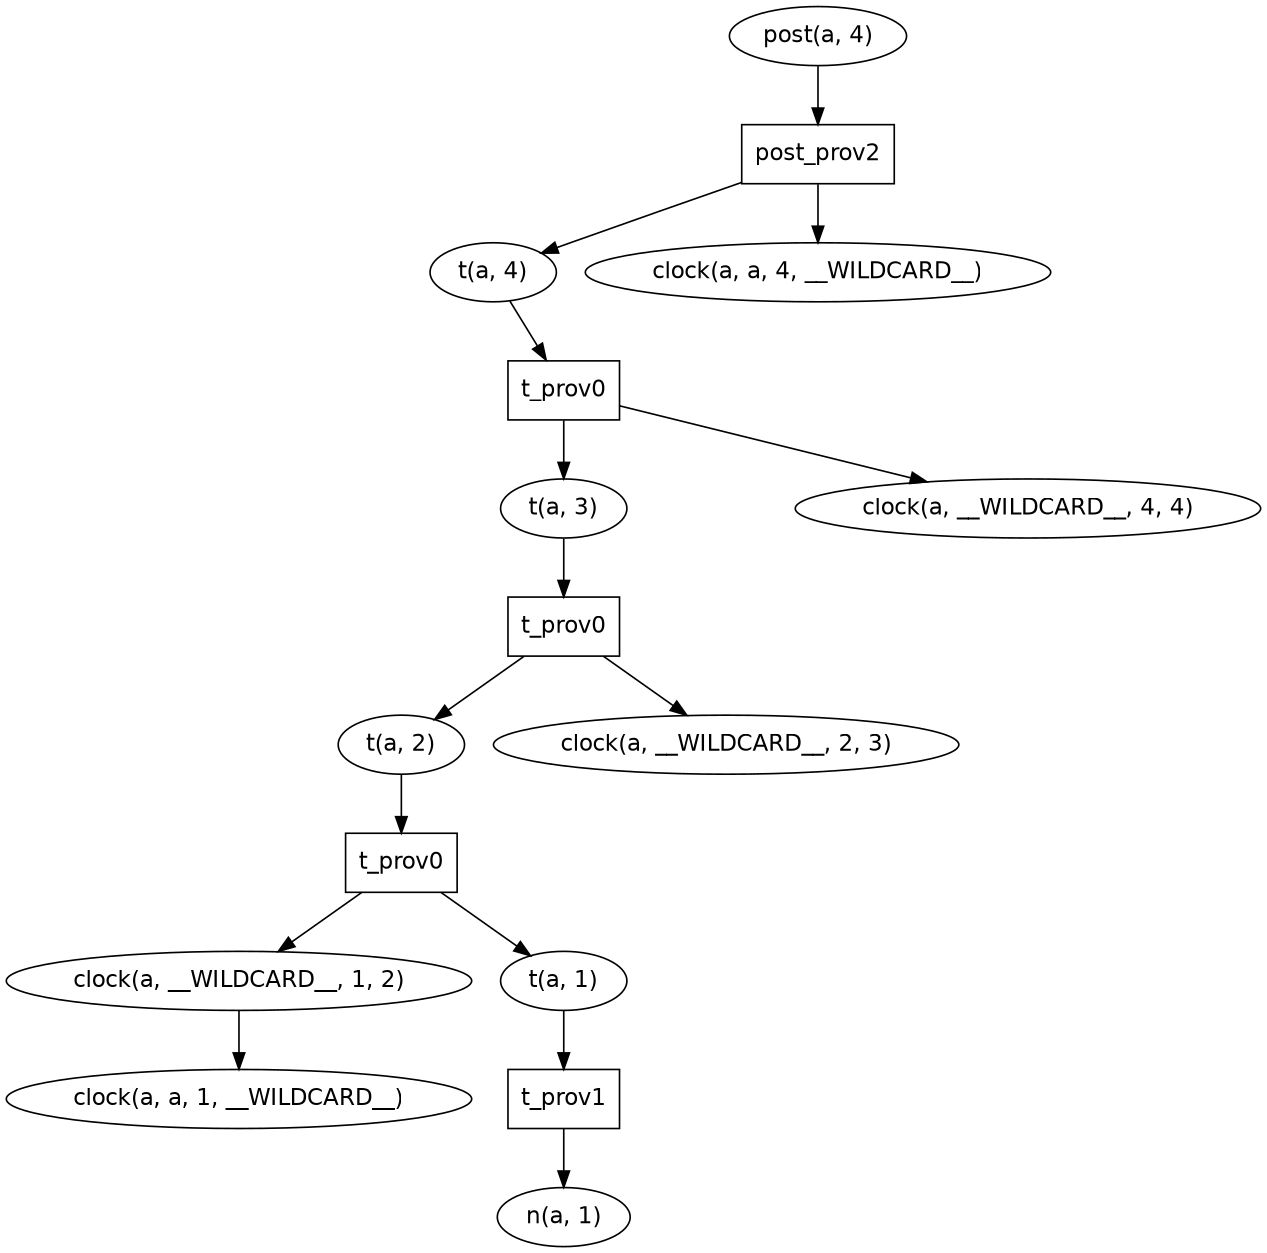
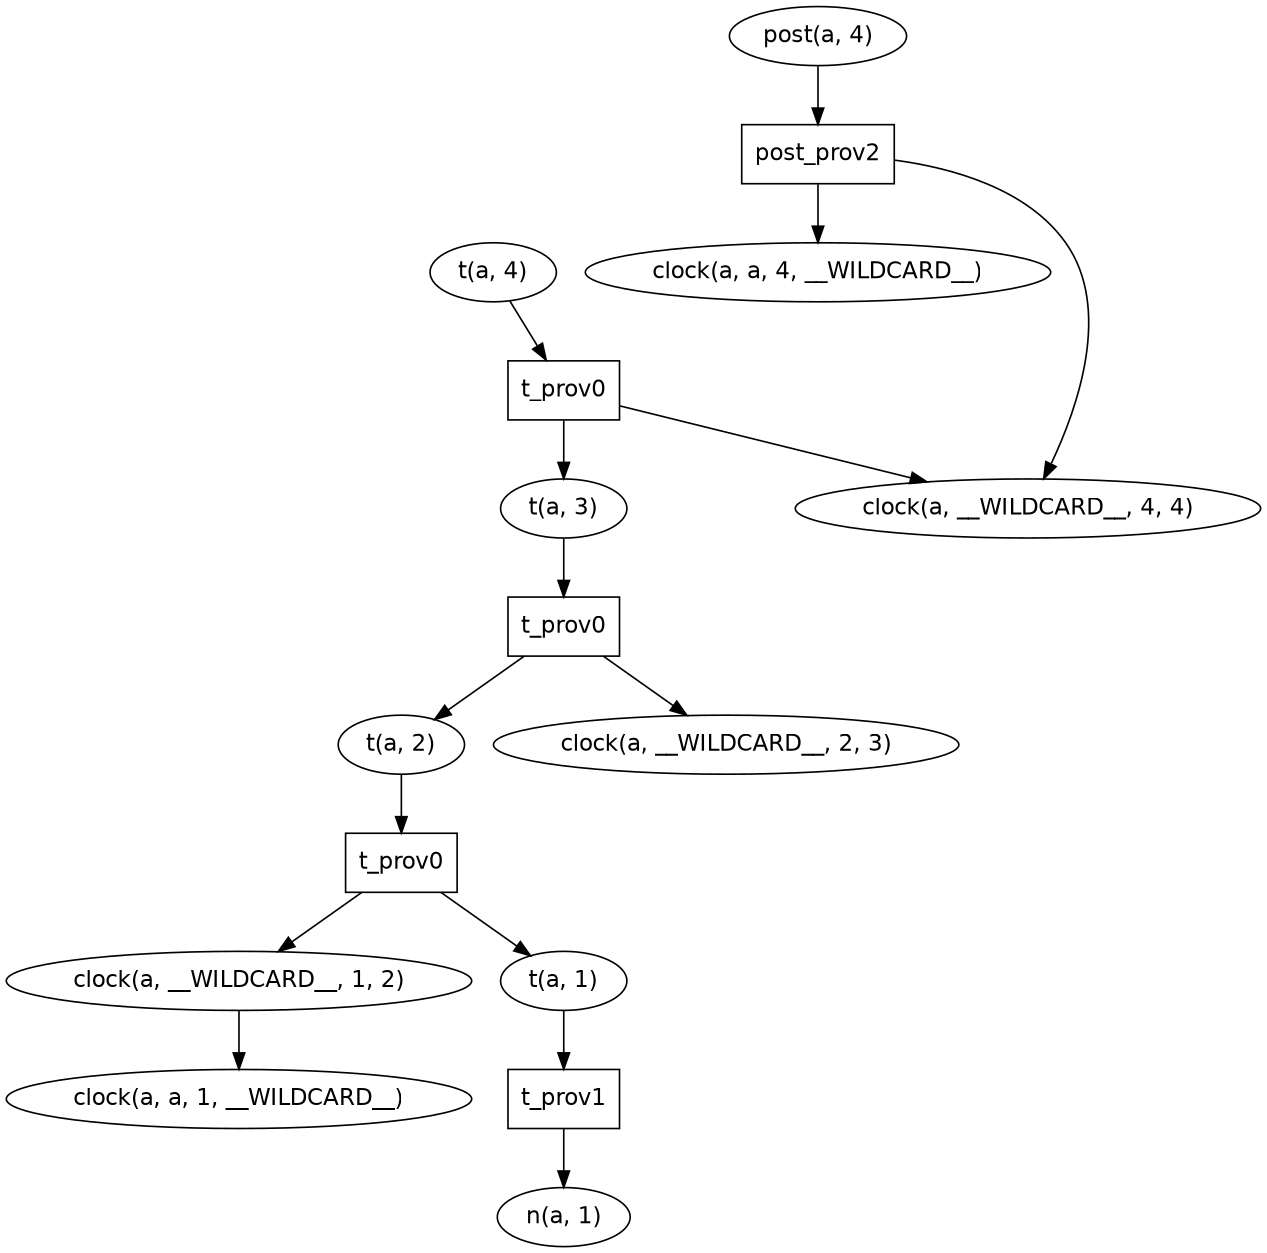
edge "post_prov2" -> "t(a, 4)": now "post_prov2" -> "clock(a, __WILDCARD__, 4, 4)"
